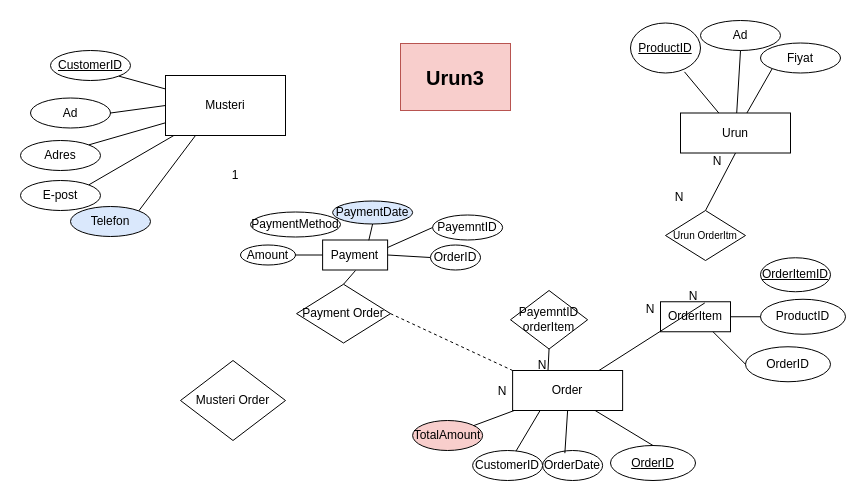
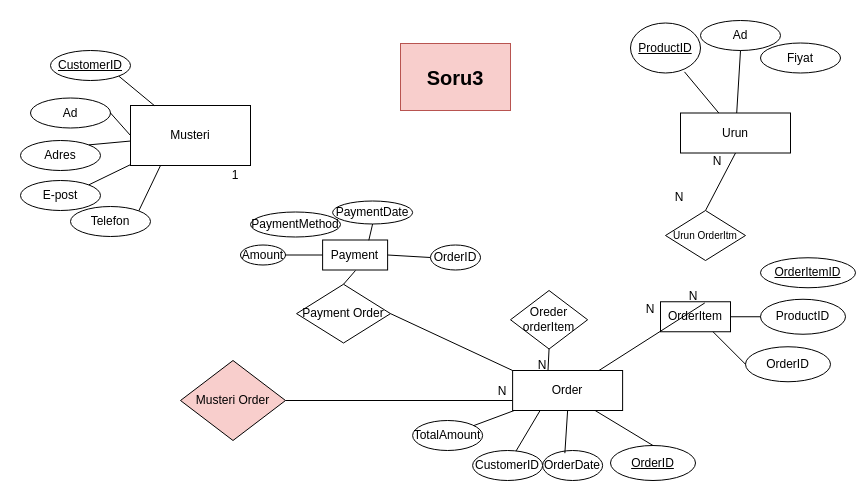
node "Urun3": label "Urun3" -> "Soru3"
edge "Fiyat" -- "Urun": removed
node "Musteri": moved (226, 106) -> (191, 136)
node "PaymentDate": fillcolor #dae8fc -> #ffffff
node "Telefon": fillcolor #dae8fc -> #ffffff
node "PayemntID": removed
edge "PayemntID" -- "Payment": removed
node "Amount": size 55x20 -> 45x20
node "OrderItemID": size 70x34 -> 95x30
node "PayemntID orderItem": label "PayemntID orderItem" -> "Oreder orderItem"
edge "Payment Order" -- "Order": style dashed -> solid
node "Musteri Order": fillcolor #ffffff -> #f8cecc
edge "Order" -- "Musteri Order": added
node "TotalAmount": fillcolor #f8cecc -> #ffffff
